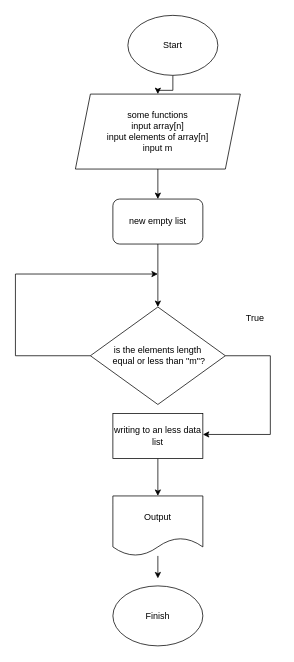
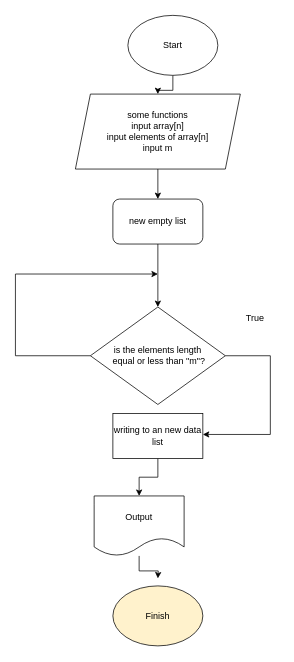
node "writing to an less data list": label "writing to an less data list" -> "writing to an new data list"
node "Output": moved (158, 526) -> (139, 526)
node "Finish": fillcolor #ffffff -> #fff2cc
